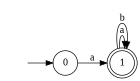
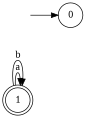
edge "0" -> "1": removed, label "a"
